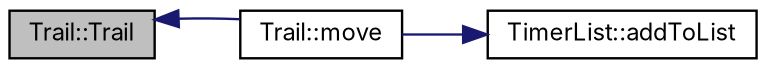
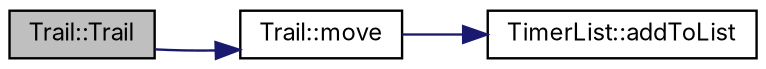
edge "Trail::move" -> "Trail::Trail": reversed
